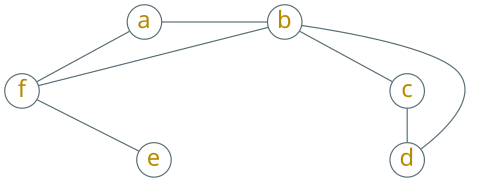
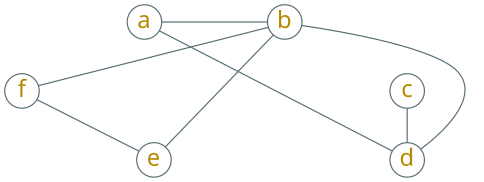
edge "a" -- "f": now "a" -- "d"
edge "b" -- "c": now "b" -- "e"
